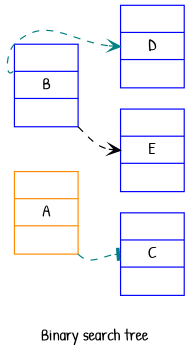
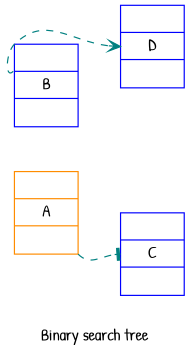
node "E": removed
